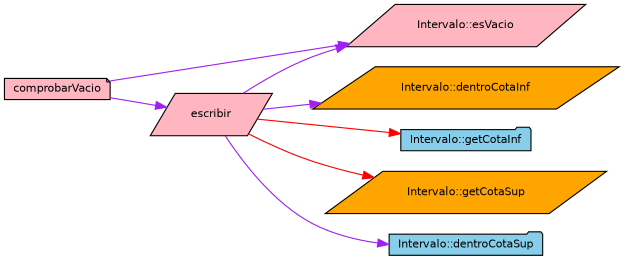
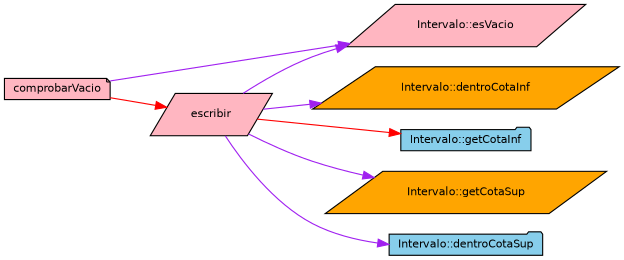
edge "comprobarVacio" -> "escribir": color purple -> red
edge "escribir" -> "Intervalo::getCotaSup": color red -> purple
